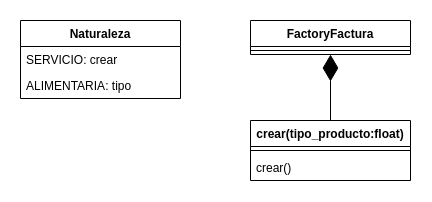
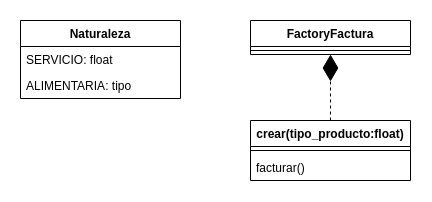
node "SERVICIO: crear": label "SERVICIO: crear" -> "SERVICIO: float"
edge "crear(tipo_producto:float)" -> "FactoryFactura": style solid -> dashed
node "crear()": label "crear()" -> "facturar()"
